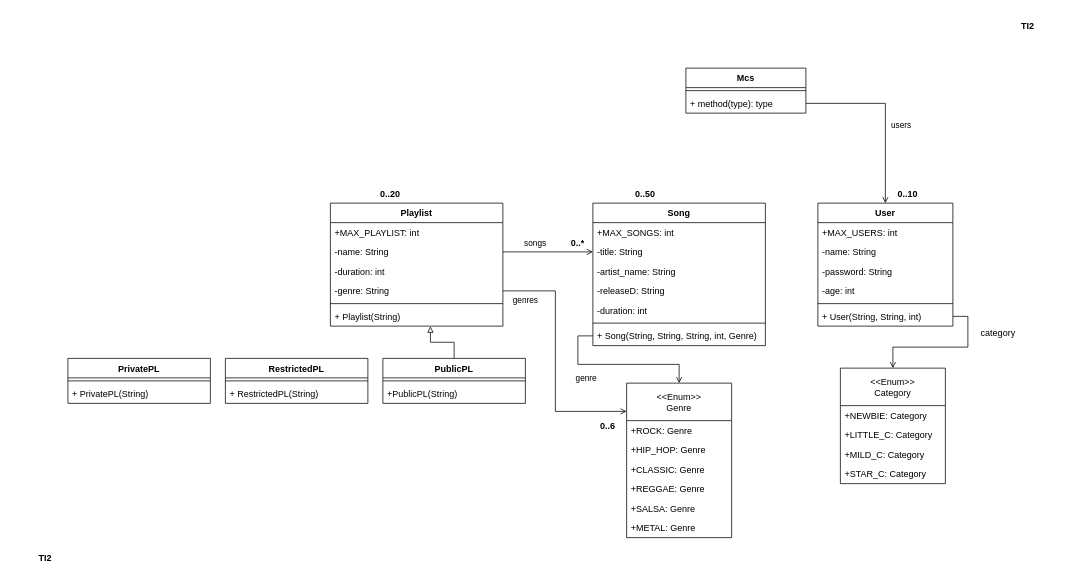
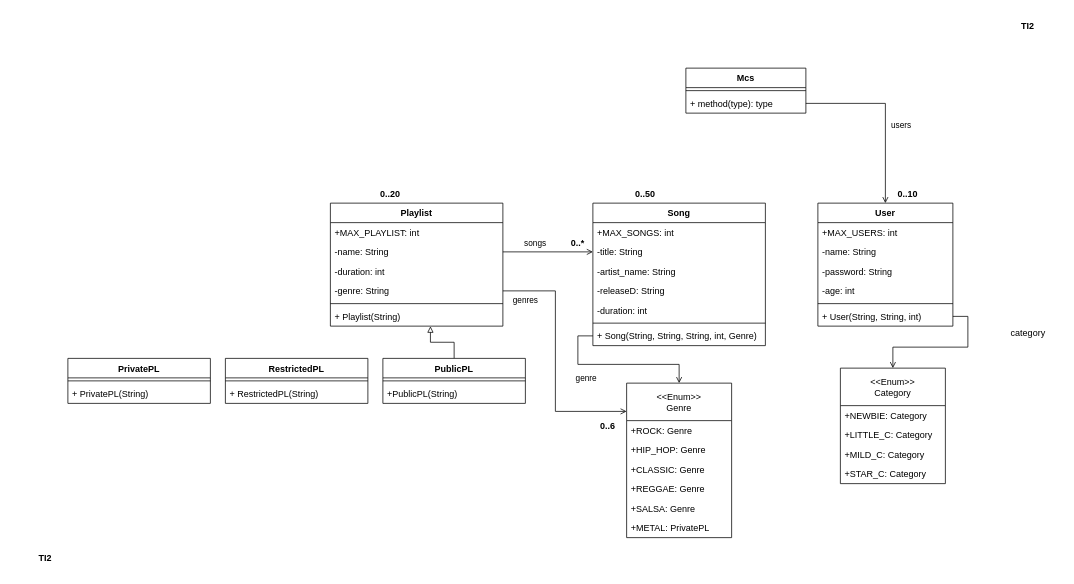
node "category": moved (998, 333) -> (1028, 333)
node "+METAL: Genre": label "+METAL: Genre" -> "+METAL: PrivatePL"
